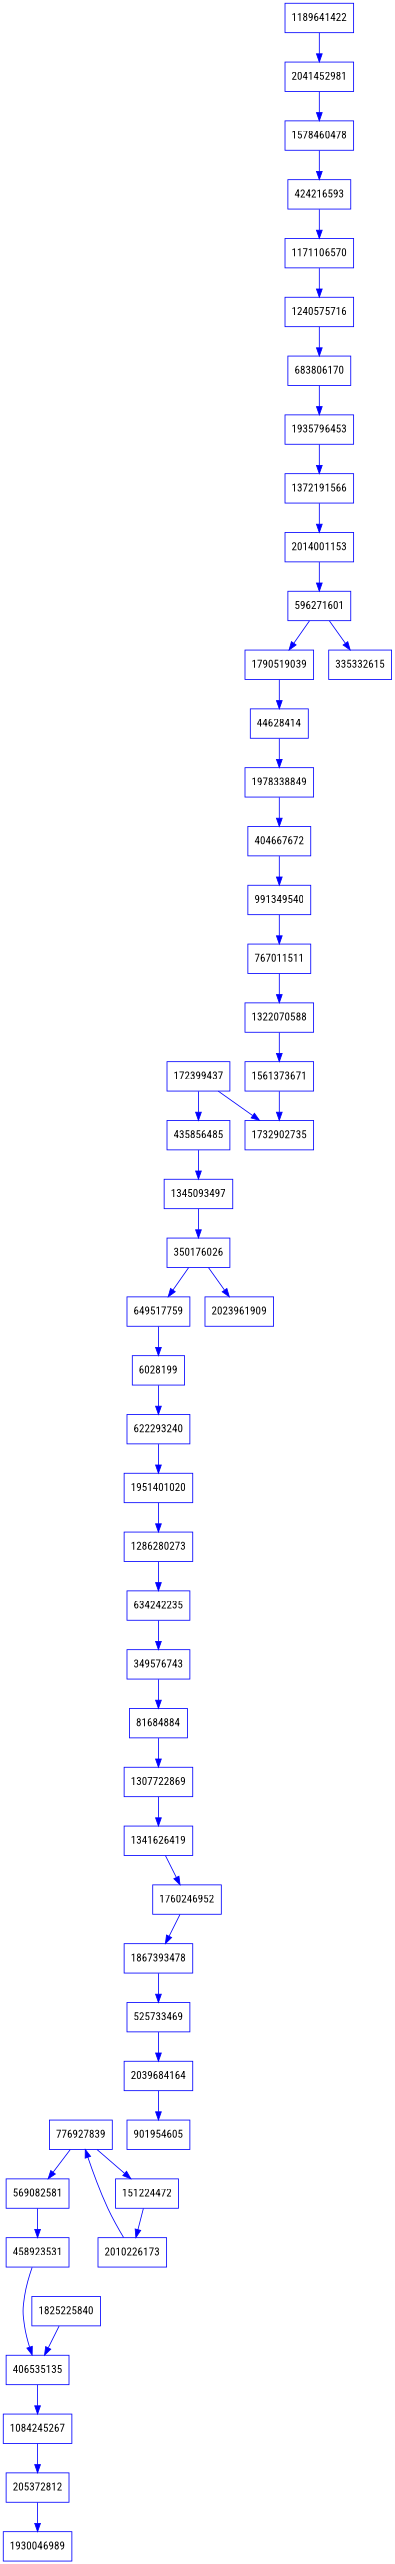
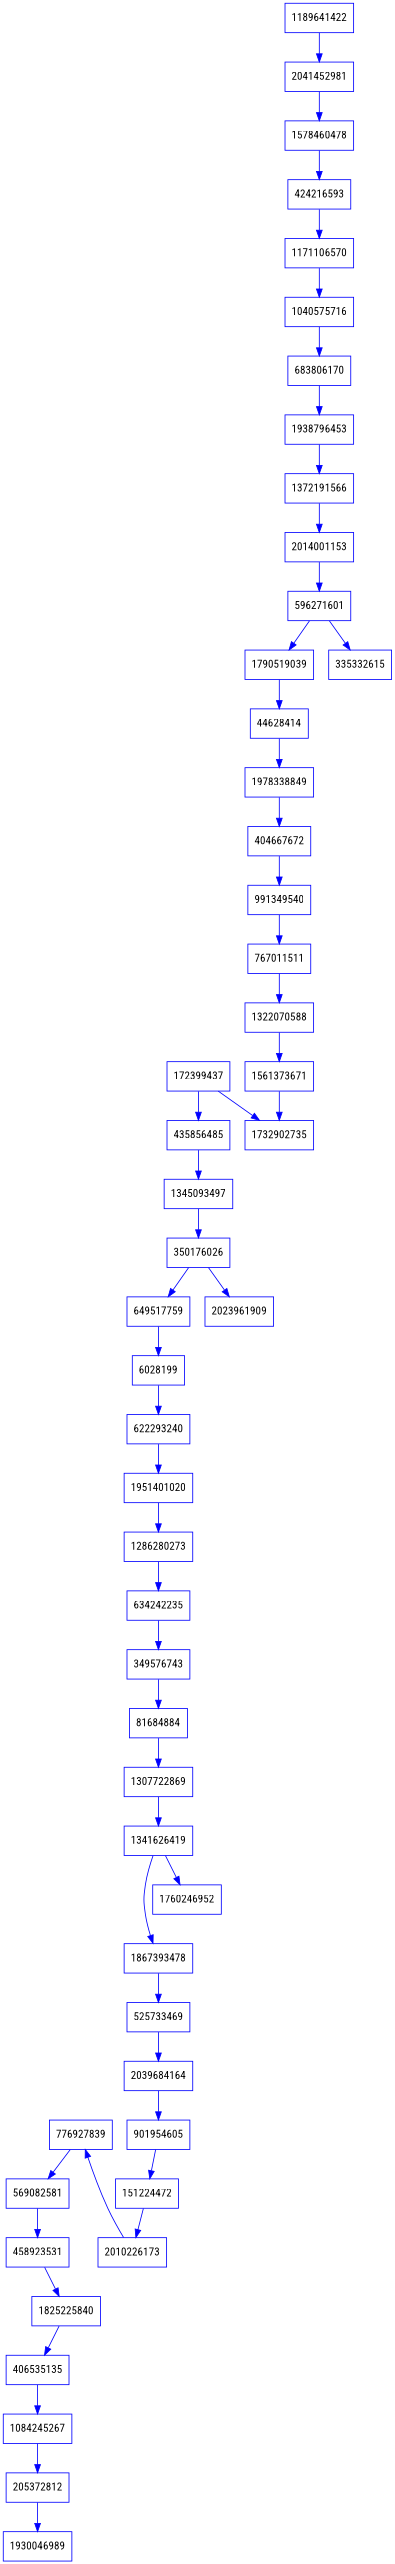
node "1240575716": label "1240575716" -> "1040575716"
node "1935796453": label "1935796453" -> "1938796453"
edge "1760246952" -> "1867393478": now "1341626419" -> "1867393478"
edge "776927839" -> "151224472": now "901954605" -> "151224472"
edge "458923531" -> "406535135": now "458923531" -> "1825225840"
